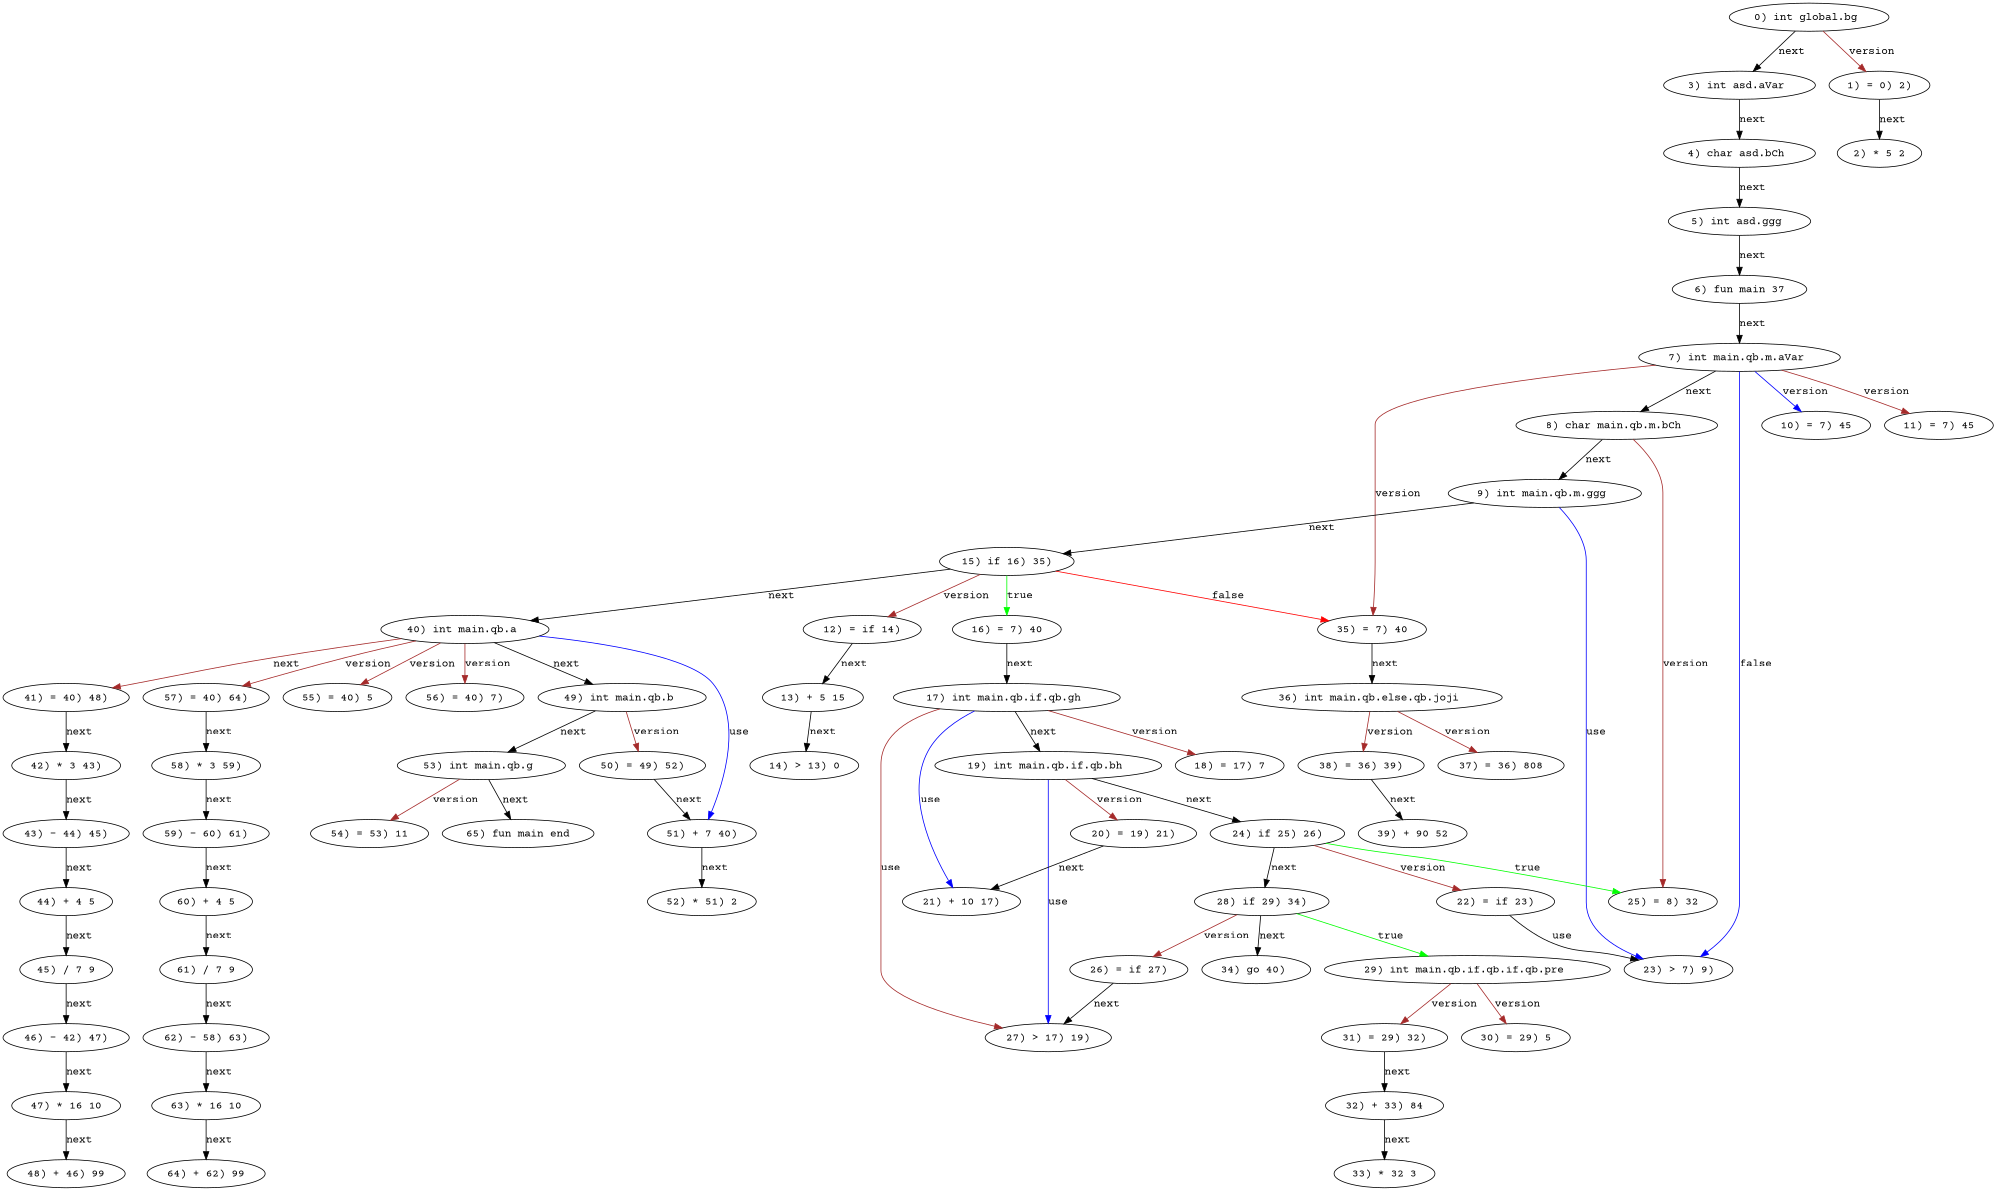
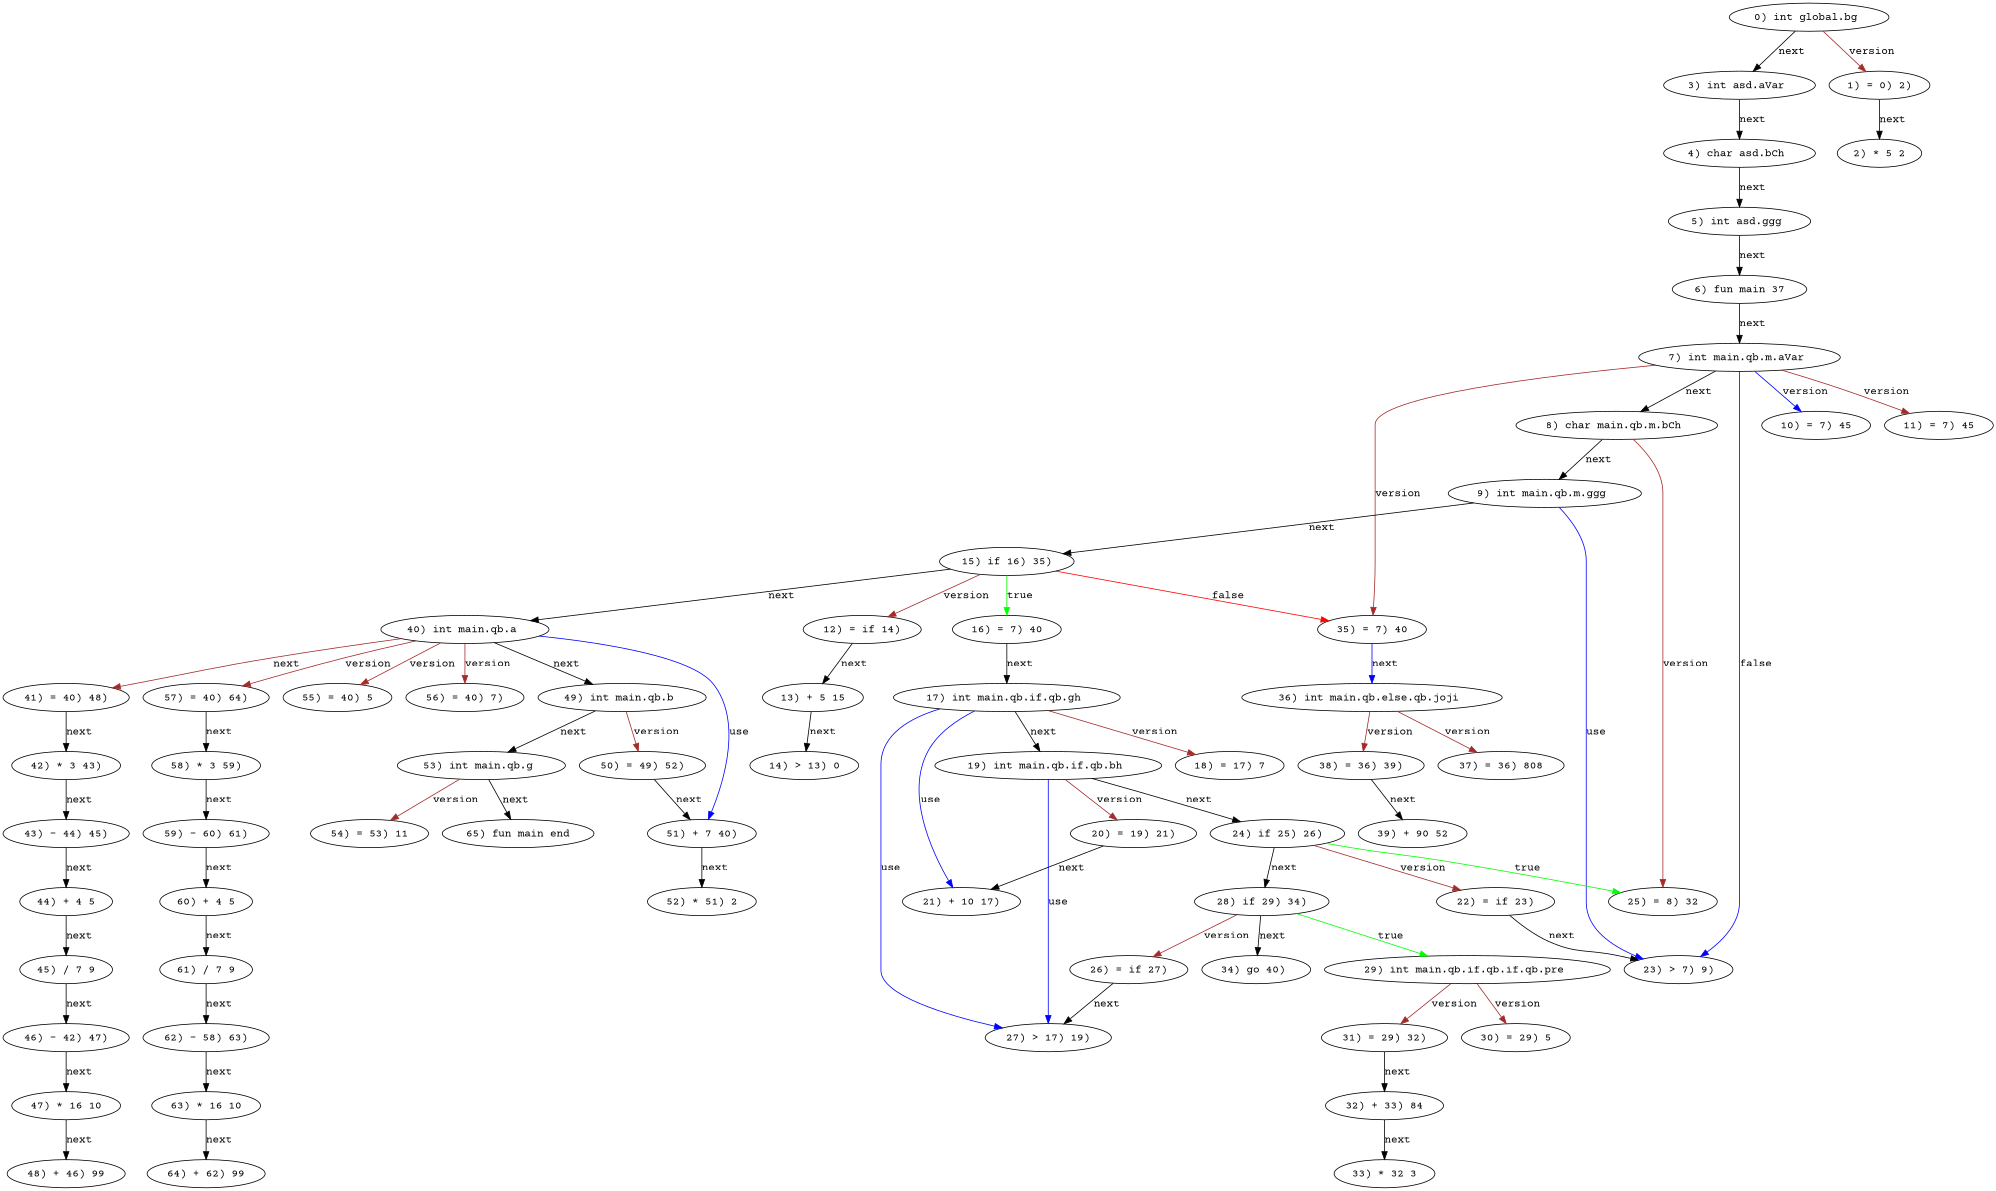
edge "35) = 7) 40" -> "36) int main.qb.else.qb.joji": color black -> blue
edge "17) int main.qb.if.qb.gh" -> "27) > 17) 19)": color brown -> blue
edge "22) = if 23)" -> "23) > 7) 9)": label "use" -> "next"
